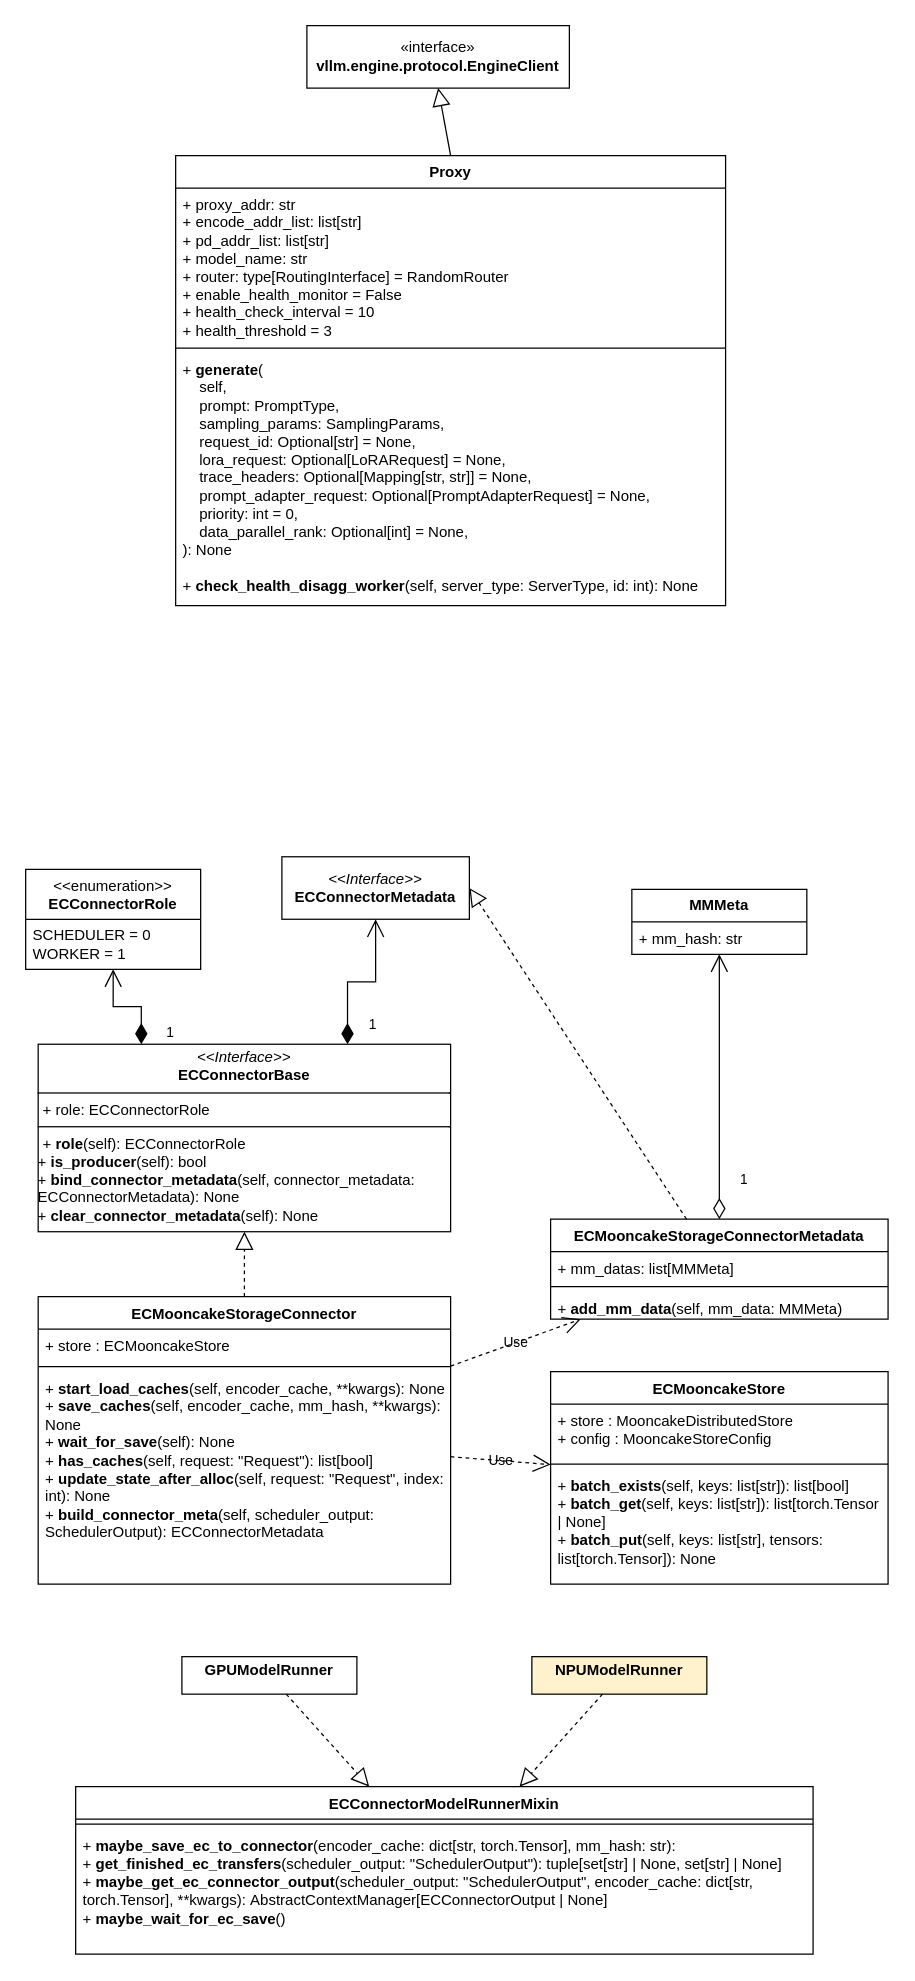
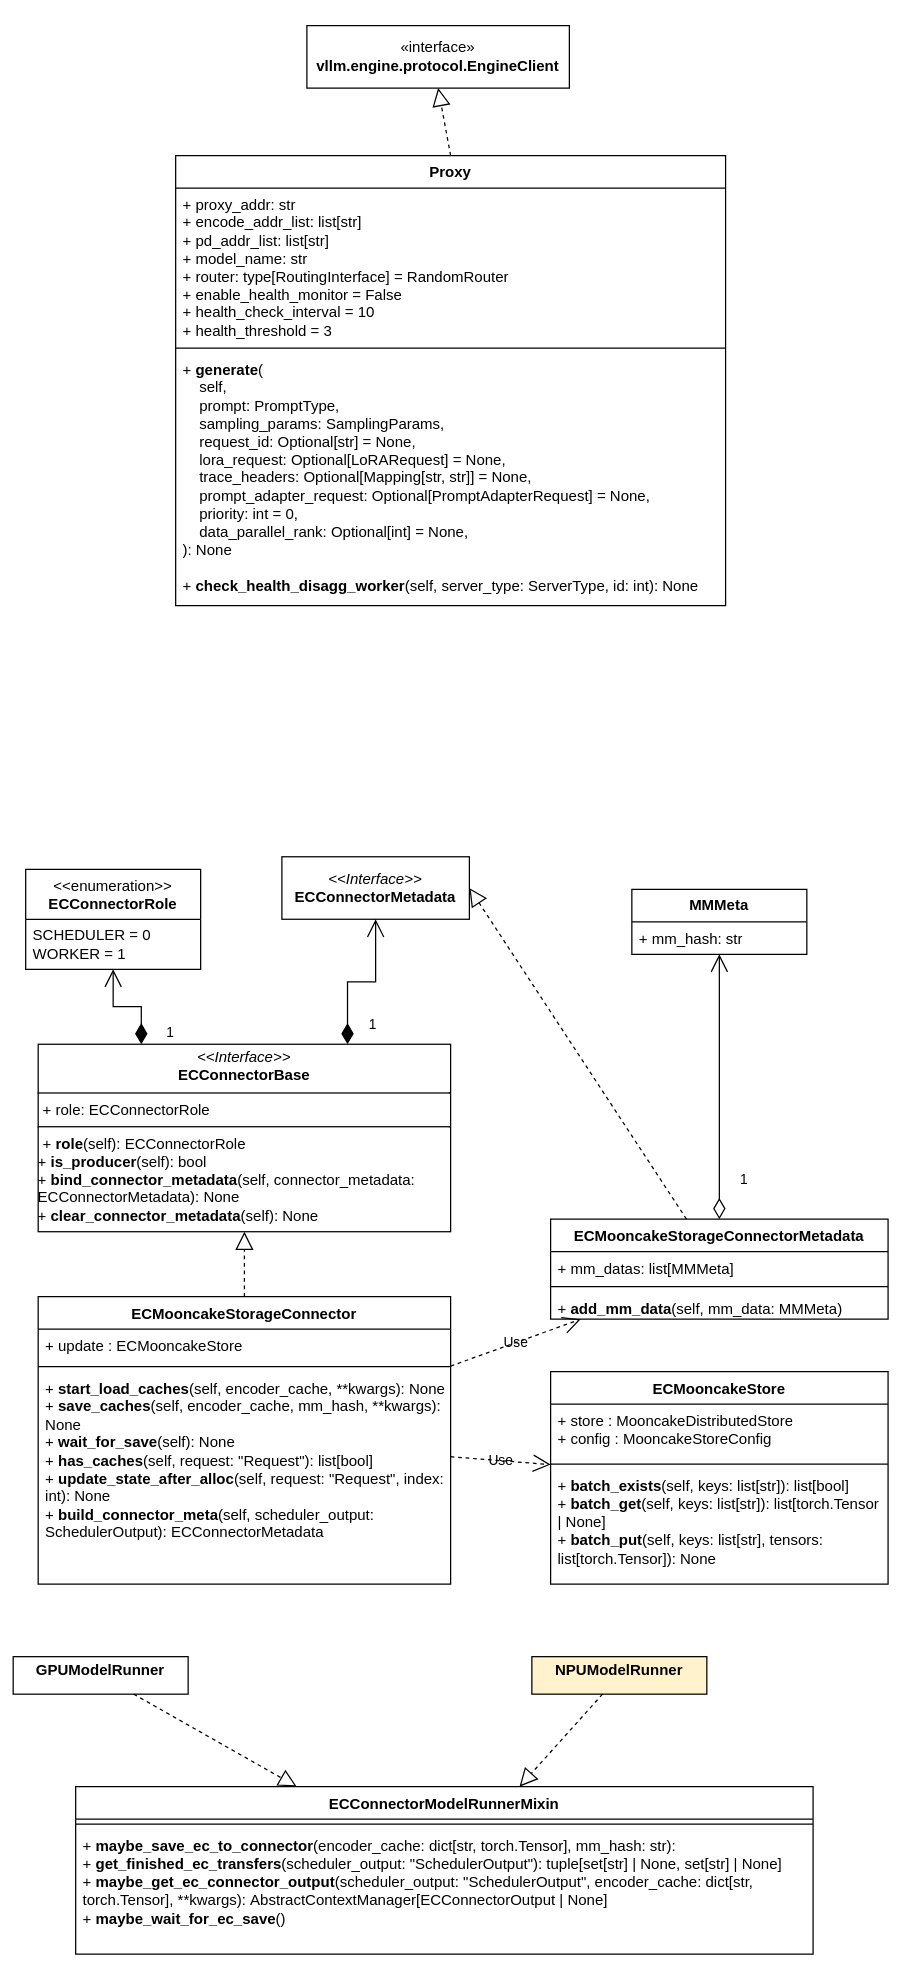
edge "Proxy" -> "«interface» vllm.engine.protocol.EngineClient": style solid -> dashed
node "+ store : ECMooncakeStore": label "+ store : ECMooncakeStore" -> "+ update : ECMooncakeStore"
node "GPUModelRunner": moved (269, 1676) -> (101, 1676)
